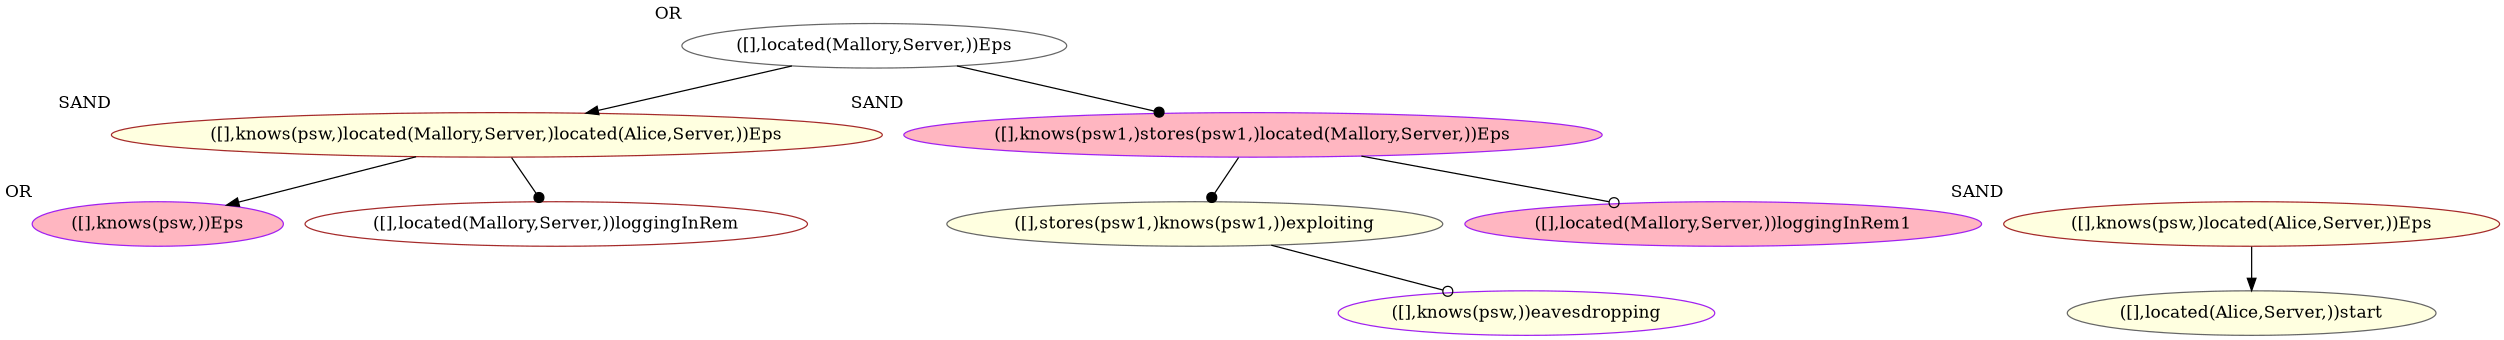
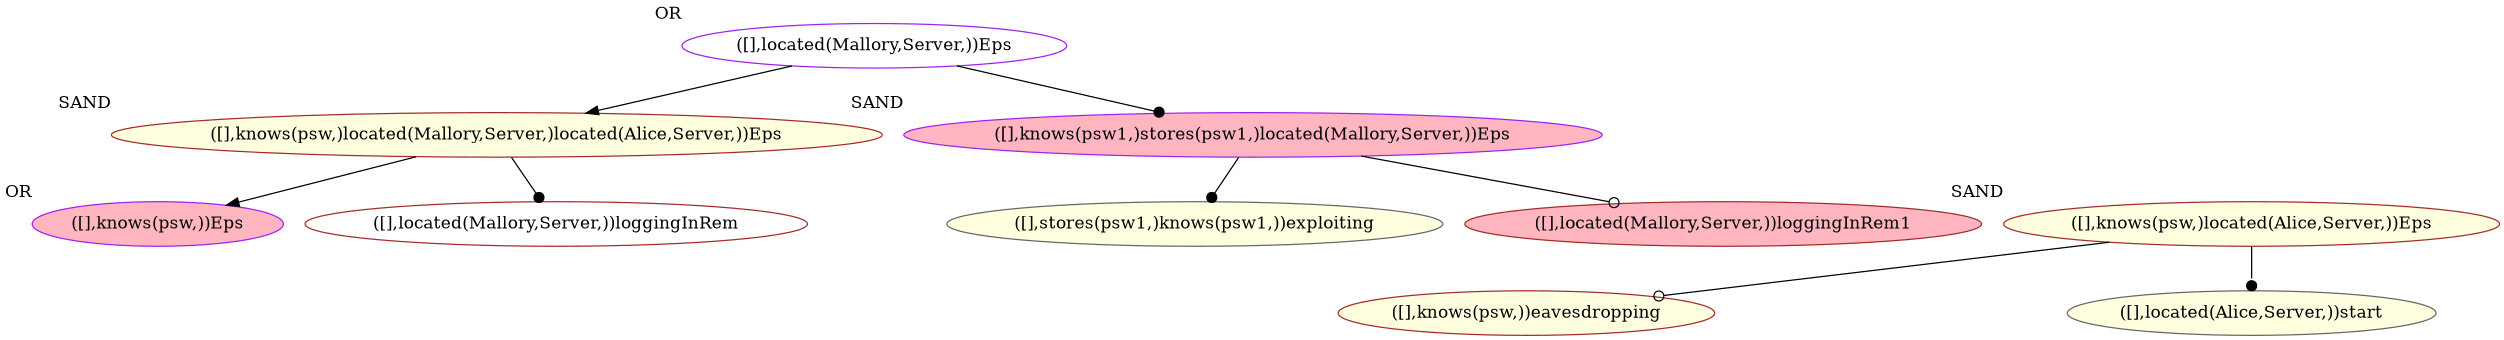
node "([],located(Mallory,Server,))Eps OR": color gray40 -> purple
node "([],located(Mallory,Server,))loggingInRem1": color purple -> brown
edge "([],knows(psw,)located(Alice,Server,))Eps SAND" -> "([],located(Alice,Server,))start": arrowhead normal -> dot
edge "([],stores(psw1,)knows(psw1,))exploiting" -> "([],knows(psw,))eavesdropping": now "([],knows(psw,)located(Alice,Server,))Eps SAND" -> "([],knows(psw,))eavesdropping"
node "([],knows(psw,))eavesdropping": color purple -> brown
